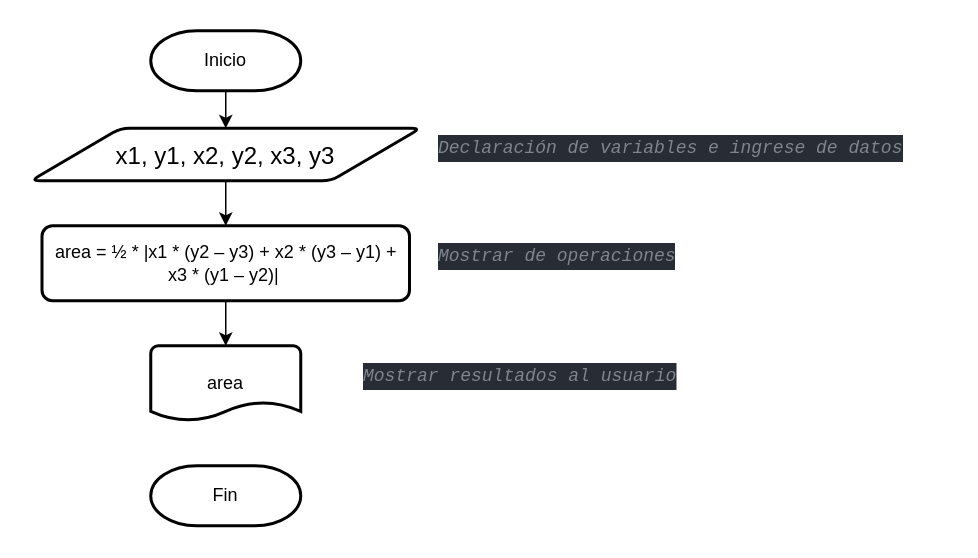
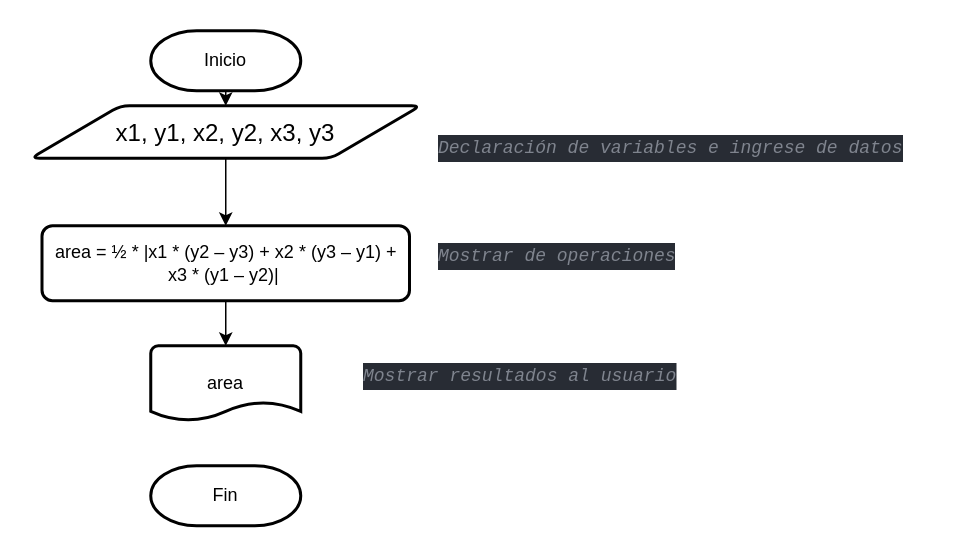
node "x1, y1, x2, y2, x3, y3": moved (226, 155) -> (226, 132)
